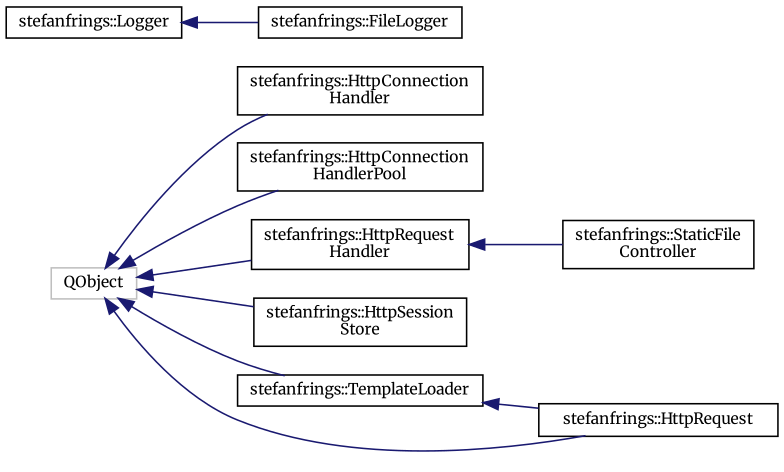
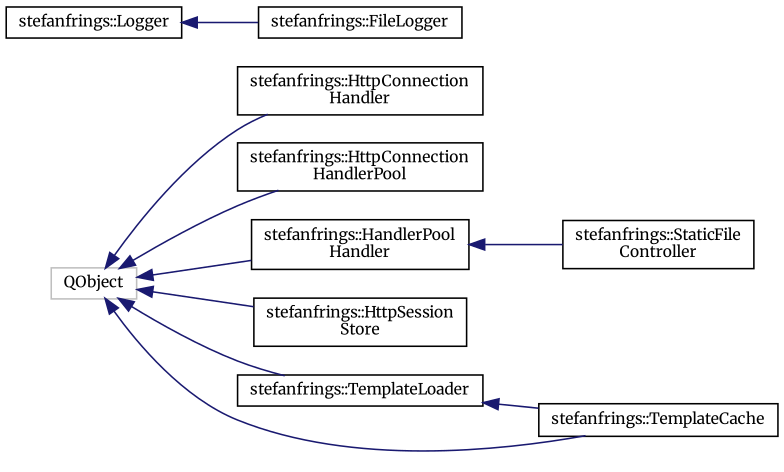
node "stefanfrings::HttpRequest Handler": label "stefanfrings::HttpRequest Handler" -> "stefanfrings::HandlerPool Handler"
node "stefanfrings::HttpRequest": label "stefanfrings::HttpRequest" -> "stefanfrings::TemplateCache"
